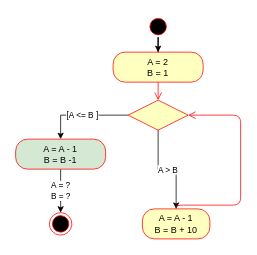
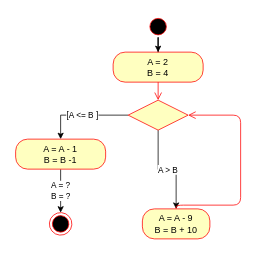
node "A = 2 B = 1": label "A = 2 B = 1" -> "A = 2 B = 4"
node "A = A - 1 B = B -1": fillcolor #d5e8d4 -> #ffffc0
node "A = A - 1 B = B + 10": label "A = A - 1 B = B + 10" -> "A = A - 9 B = B + 10"
